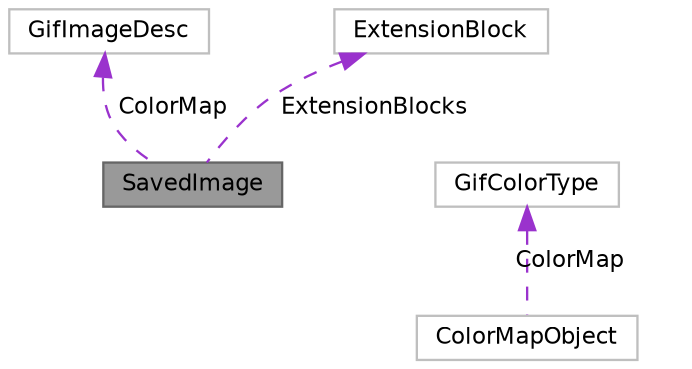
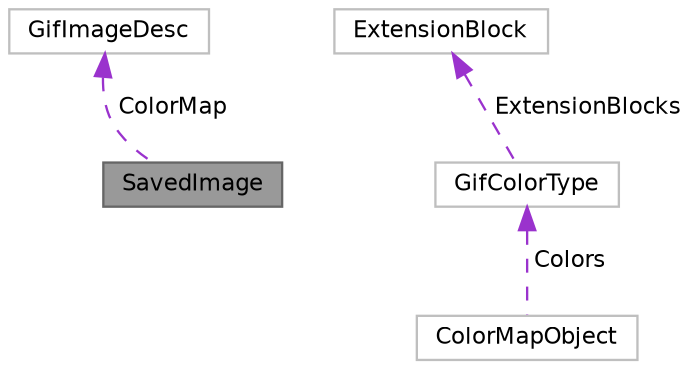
edge "SavedImage" -> "ExtensionBlock": now "GifColorType" -> "ExtensionBlock"
edge "ColorMapObject" -> "GifColorType": label " ColorMap" -> " Colors"
